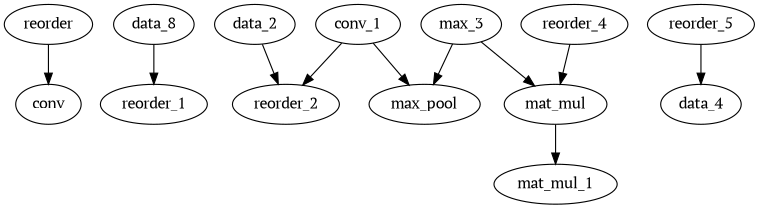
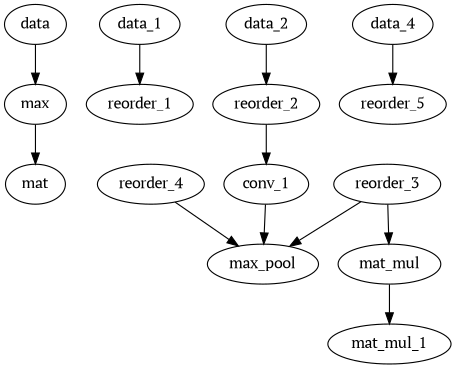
node "data": added
node "reorder": label "reorder" -> "max"
node "data_8": label "data_8" -> "data_1"
node "max_3": label "max_3" -> "reorder_3"
edge "reorder_4" -> "mat_mul": now "reorder_4" -> "max_pool"
edge "reorder_5" -> "data_4": reversed
edge "conv_1" -> "reorder_2": reversed
node "conv": label "conv" -> "mat"
